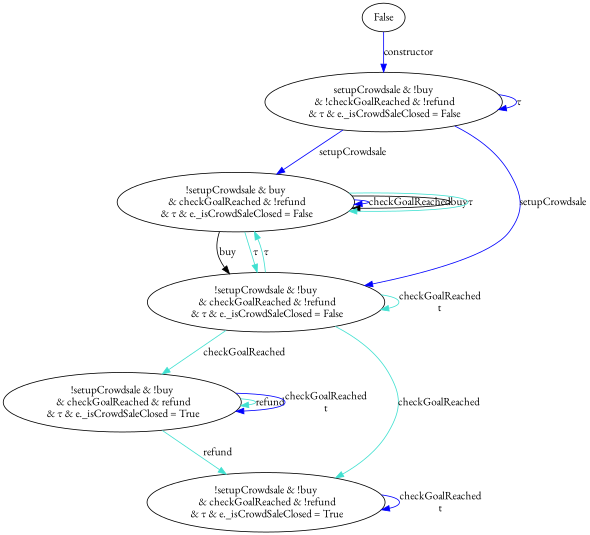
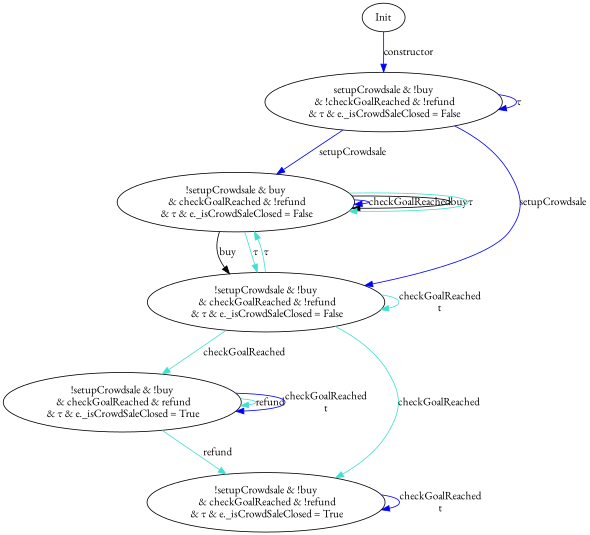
node "False": label "False" -> "Init"
